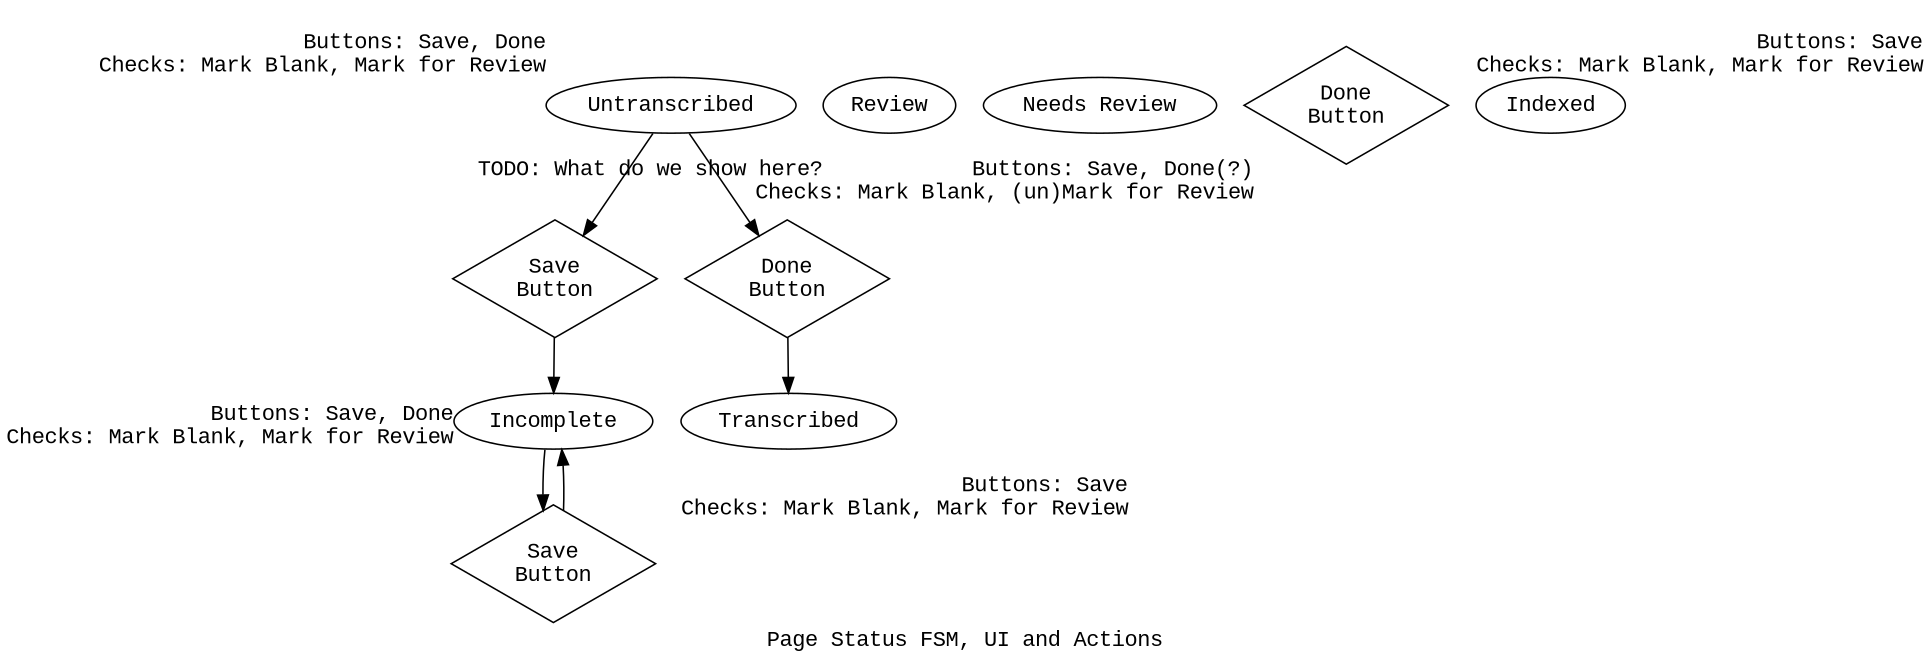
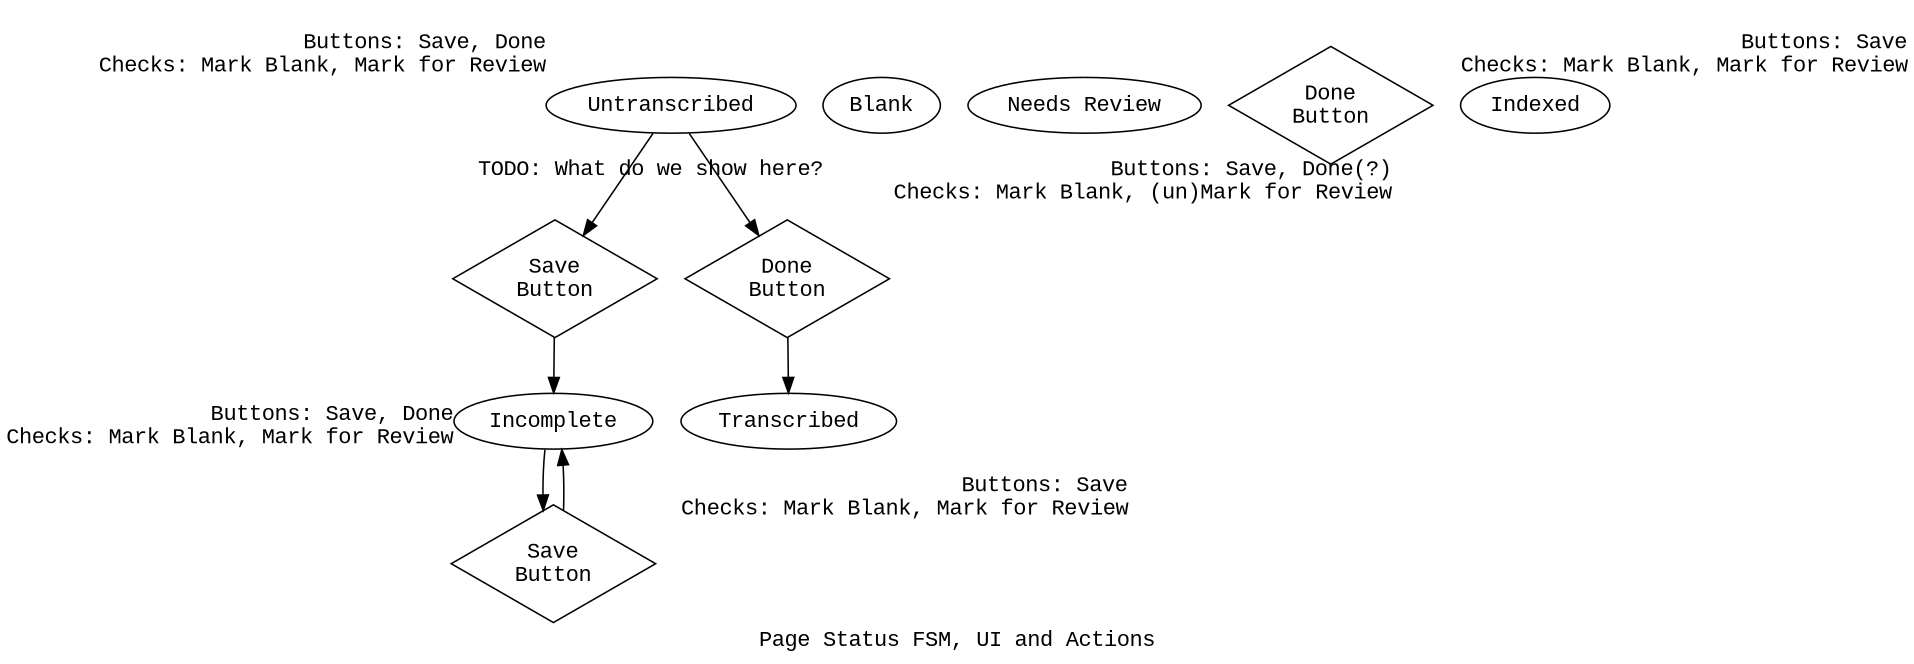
node "Review TODO: What do we show here?": label "Review TODO: What do we show here?" -> "Blank TODO: What do we show here?"
